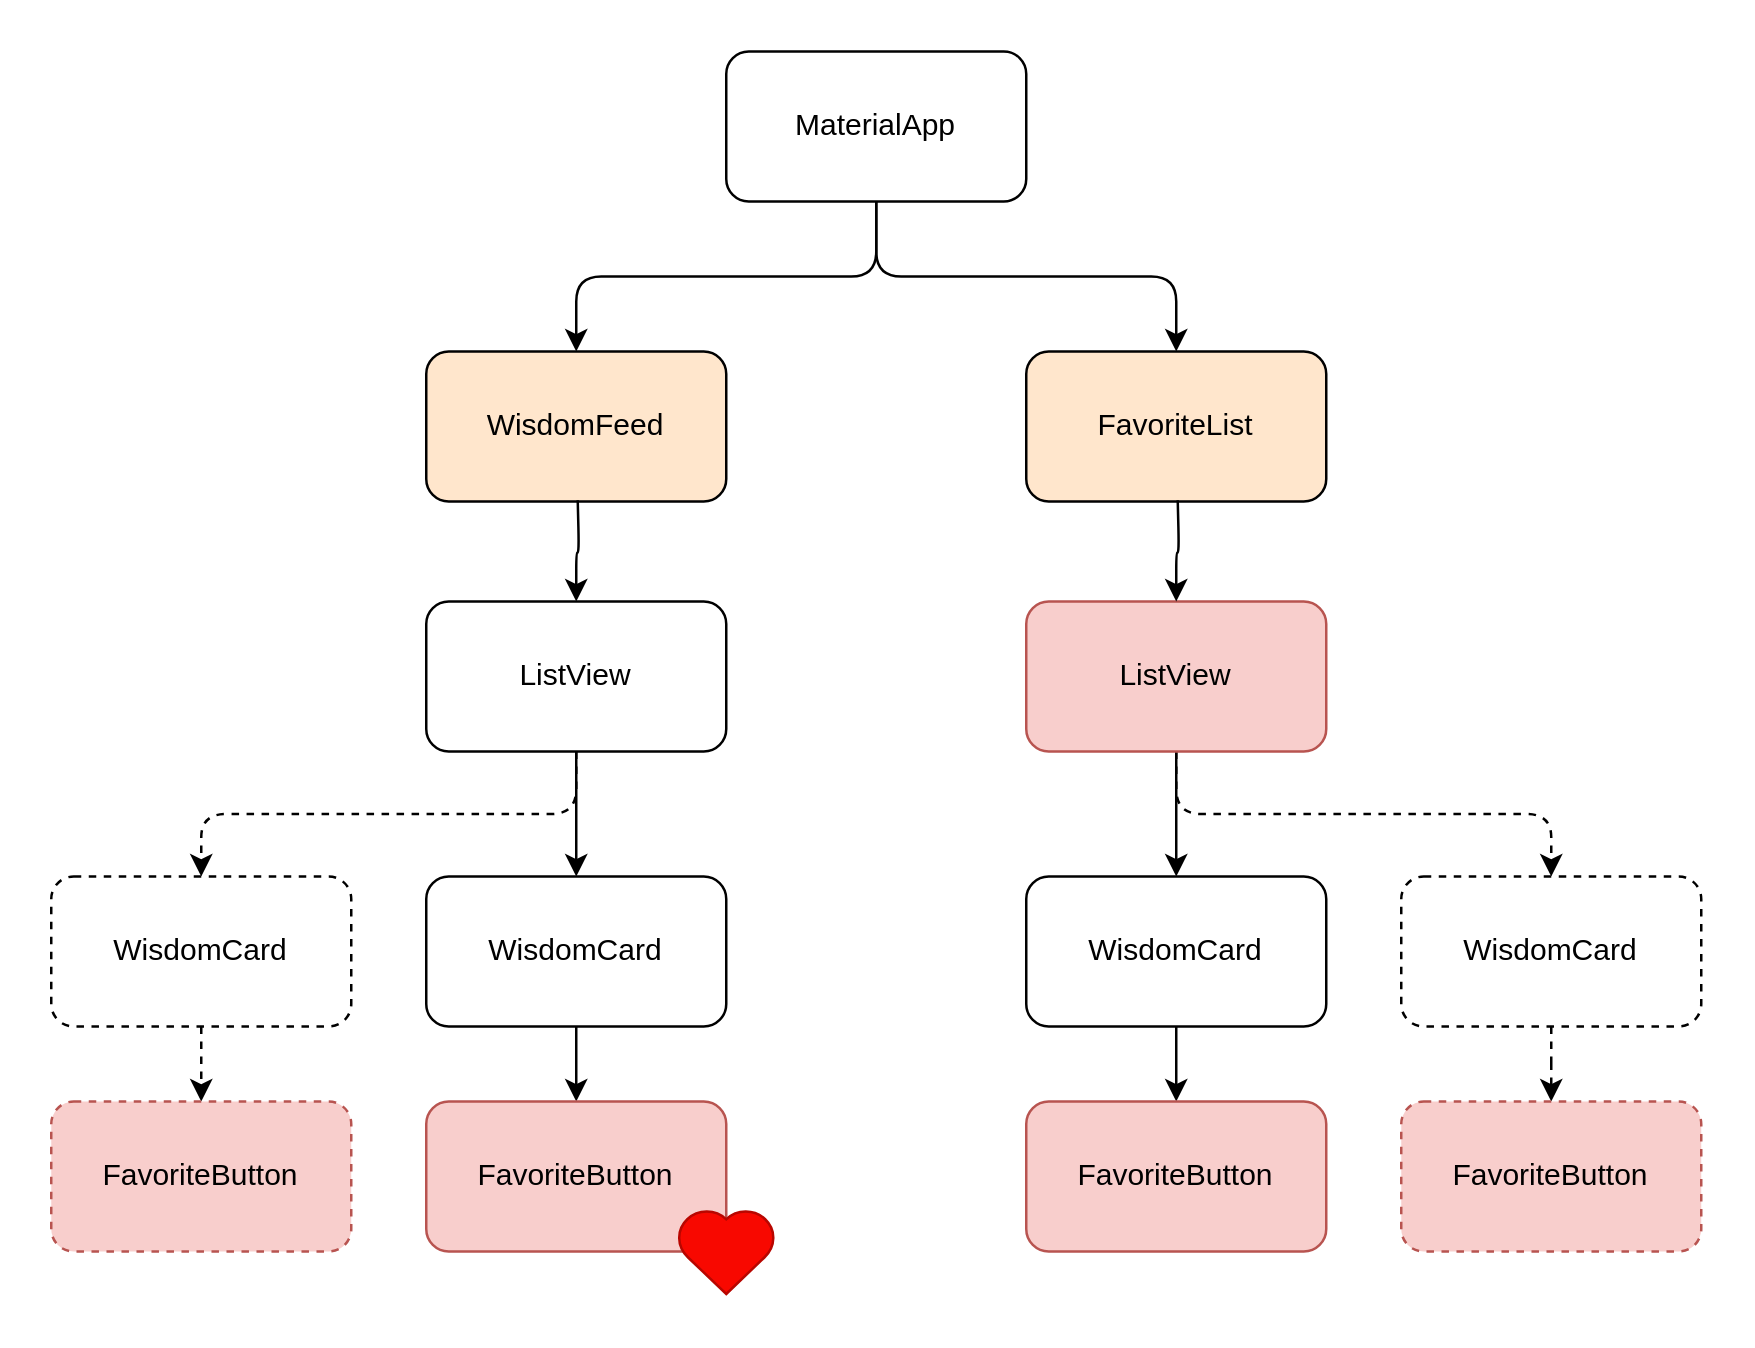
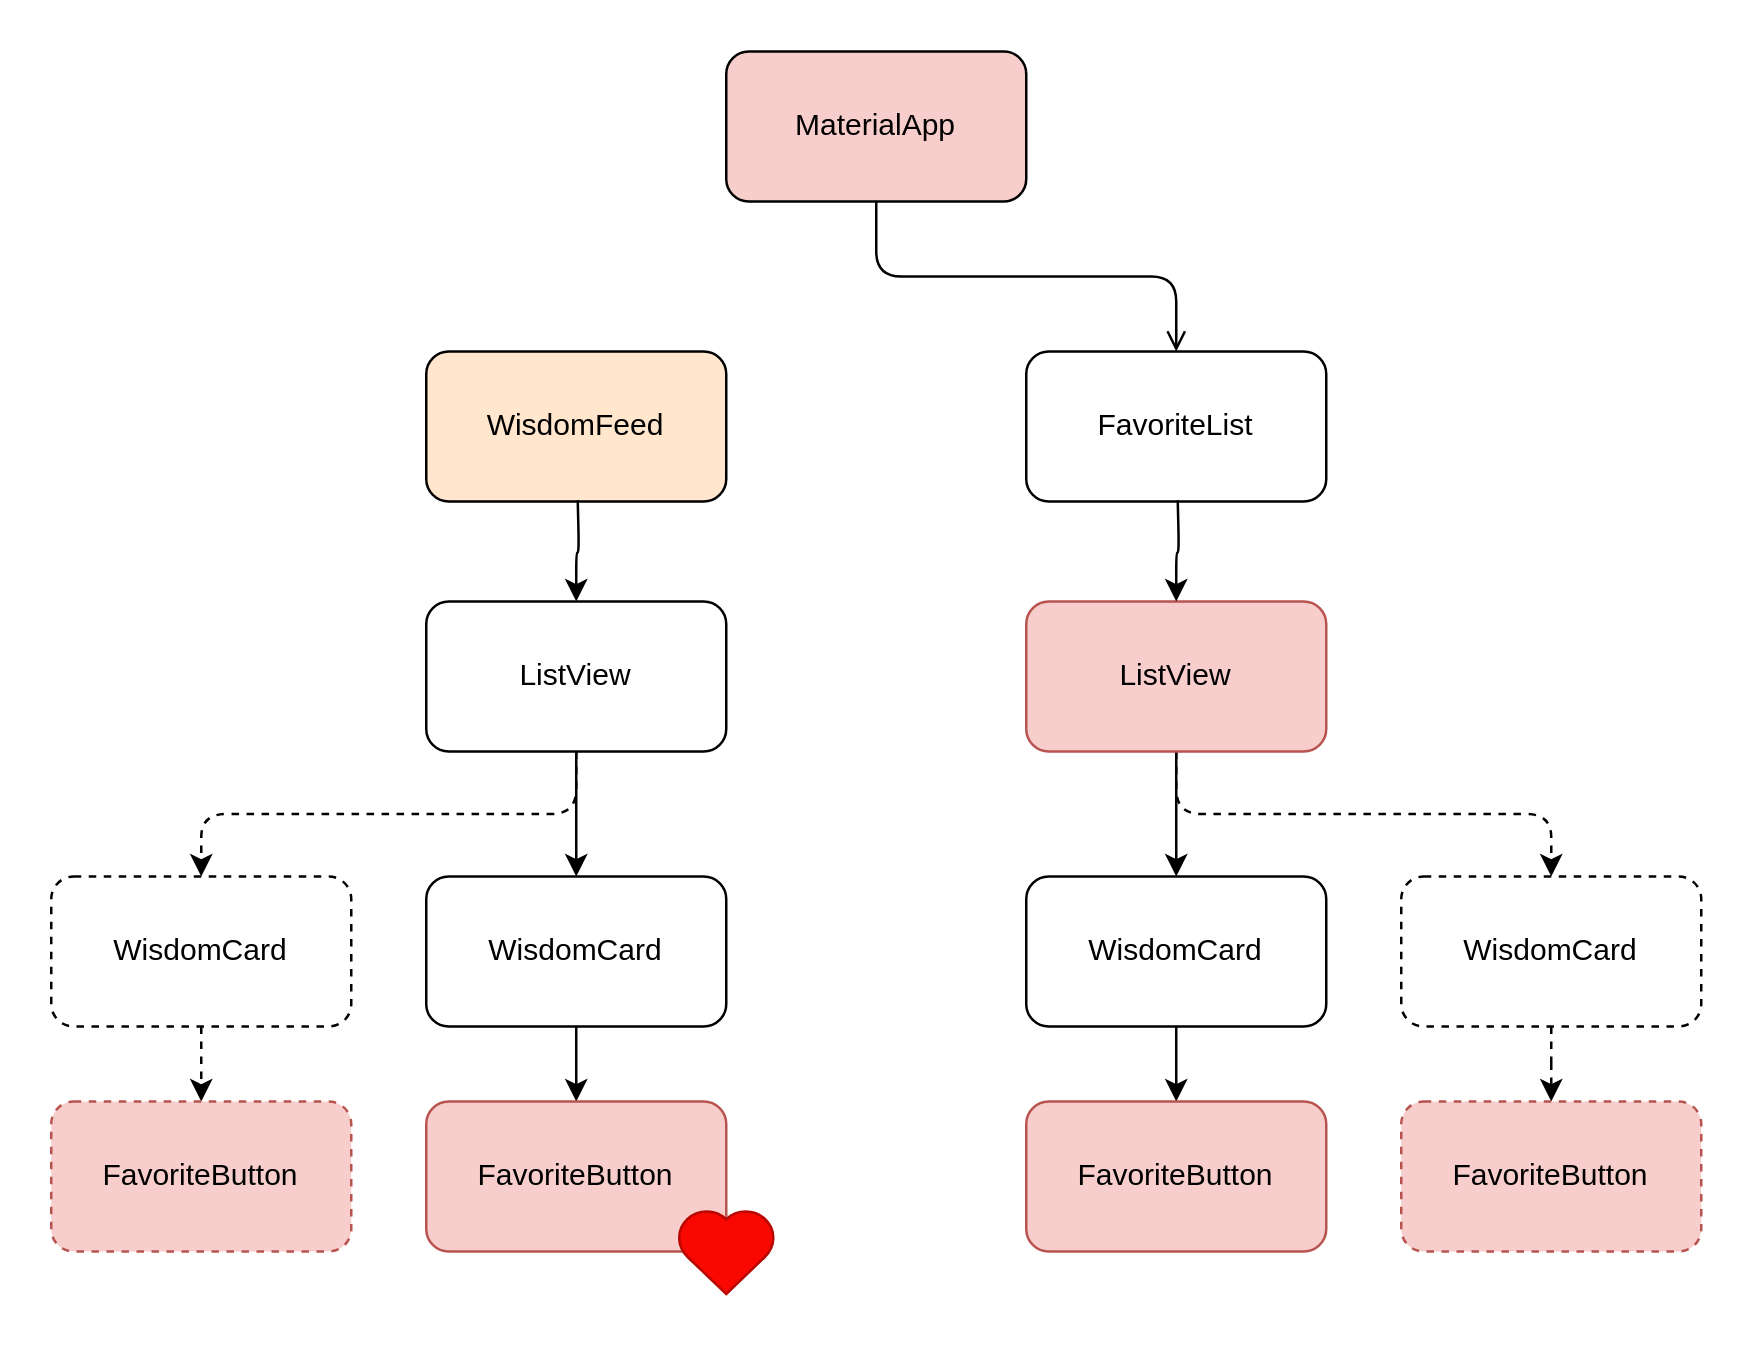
node "MaterialApp": fillcolor #ffffff -> #f8cecc
edge "MaterialApp" -> "WisdomFeed": removed
edge "MaterialApp" -> "FavoriteList": arrowhead classic -> open
node "FavoriteList": fillcolor #ffe6cc -> #ffffff
